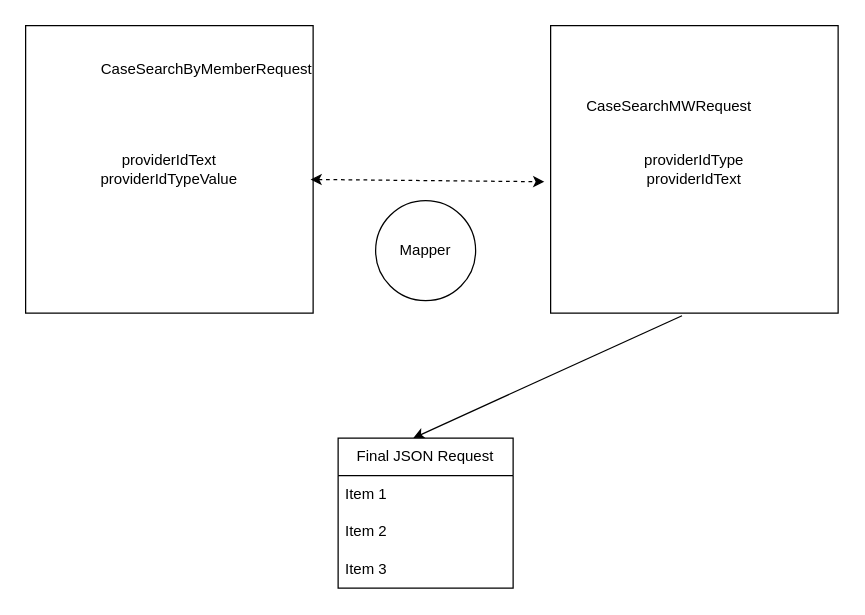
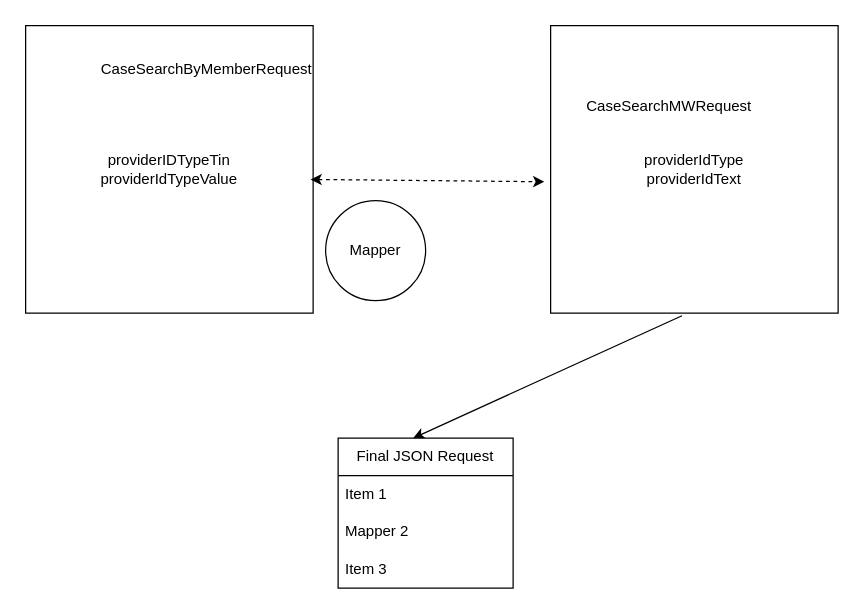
node "providerIdText providerIdTypeValue": label "providerIdText providerIdTypeValue" -> "providerIDTypeTin providerIdTypeValue"
node "Mapper": moved (426, 251) -> (376, 251)
node "Item 2": label "Item 2" -> "Mapper 2"
